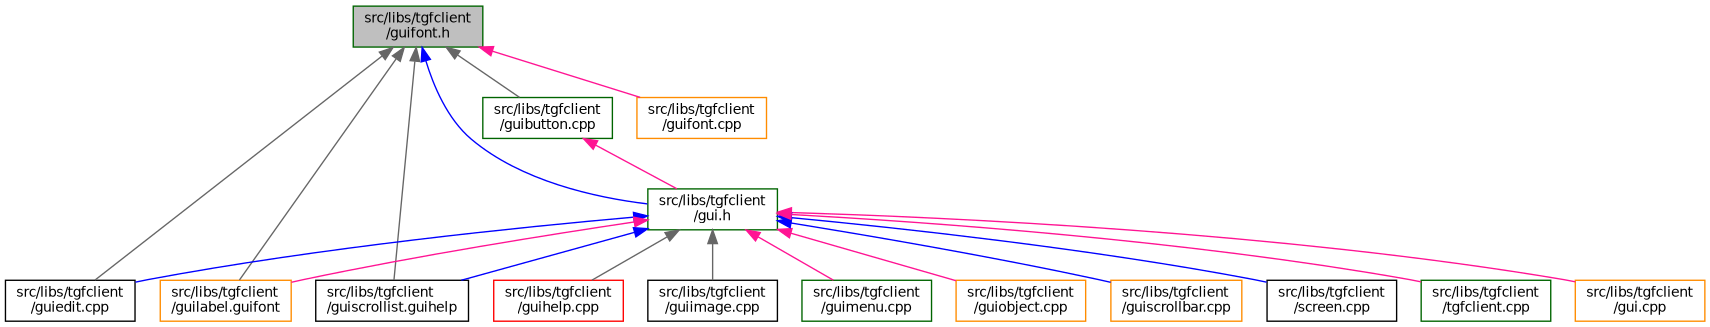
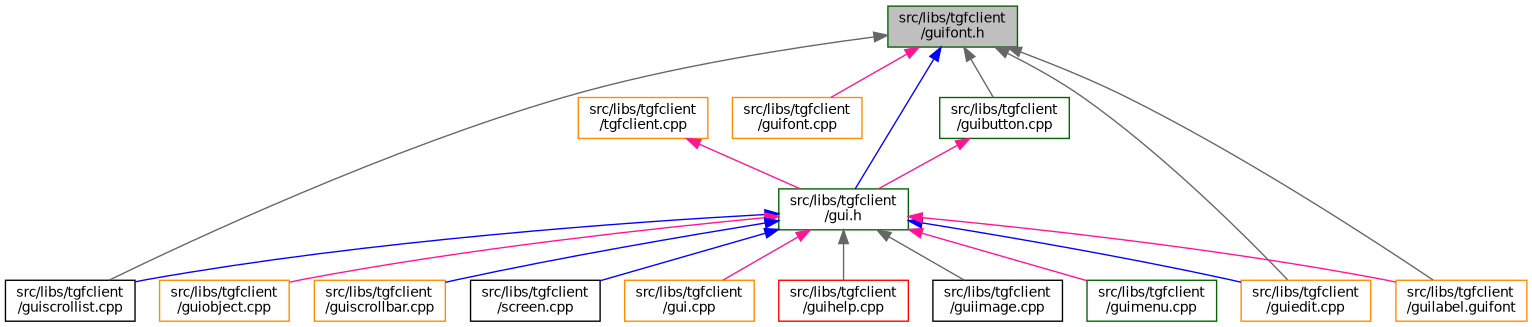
edge "src/libs/tgfclient /tgfclient.cpp" -> "src/libs/tgfclient /gui.h": reversed
node "src/libs/tgfclient /guiedit.cpp": color black -> darkorange
node "src/libs/tgfclient /guiscrollist.guihelp": label "src/libs/tgfclient /guiscrollist.guihelp" -> "src/libs/tgfclient /guiscrollist.cpp"
node "src/libs/tgfclient /tgfclient.cpp": color darkgreen -> darkorange
